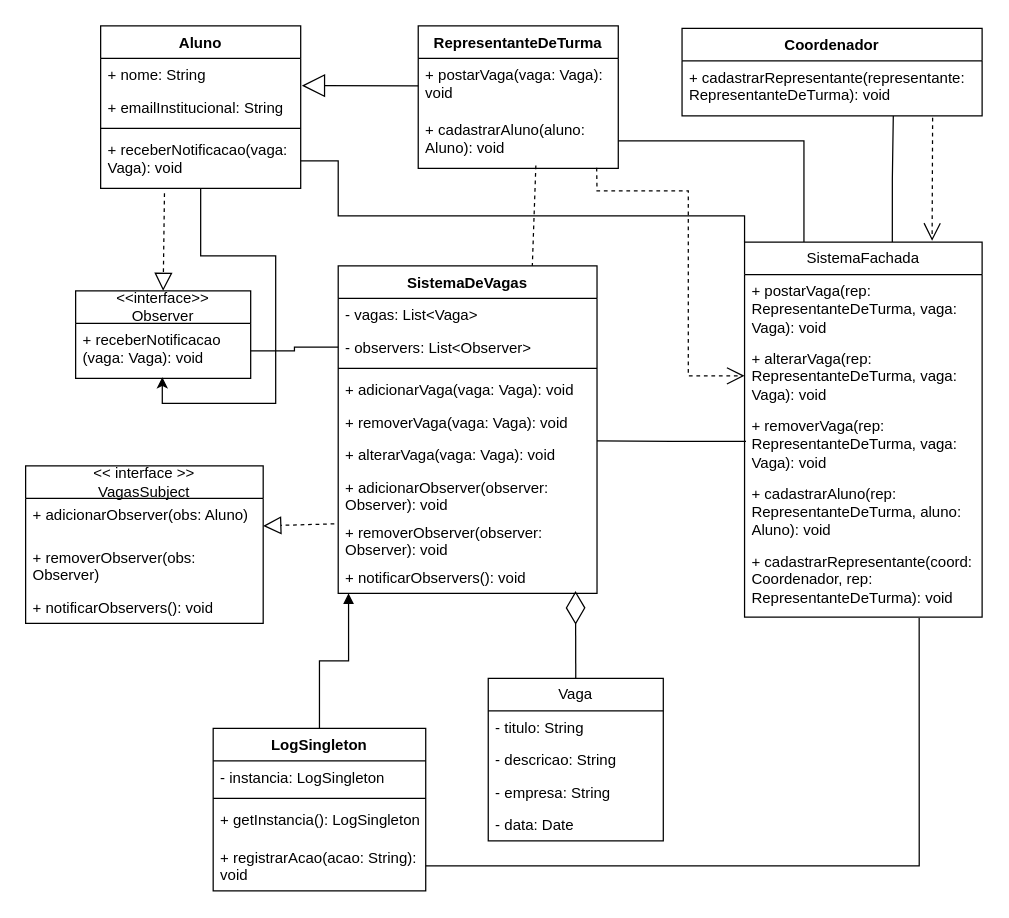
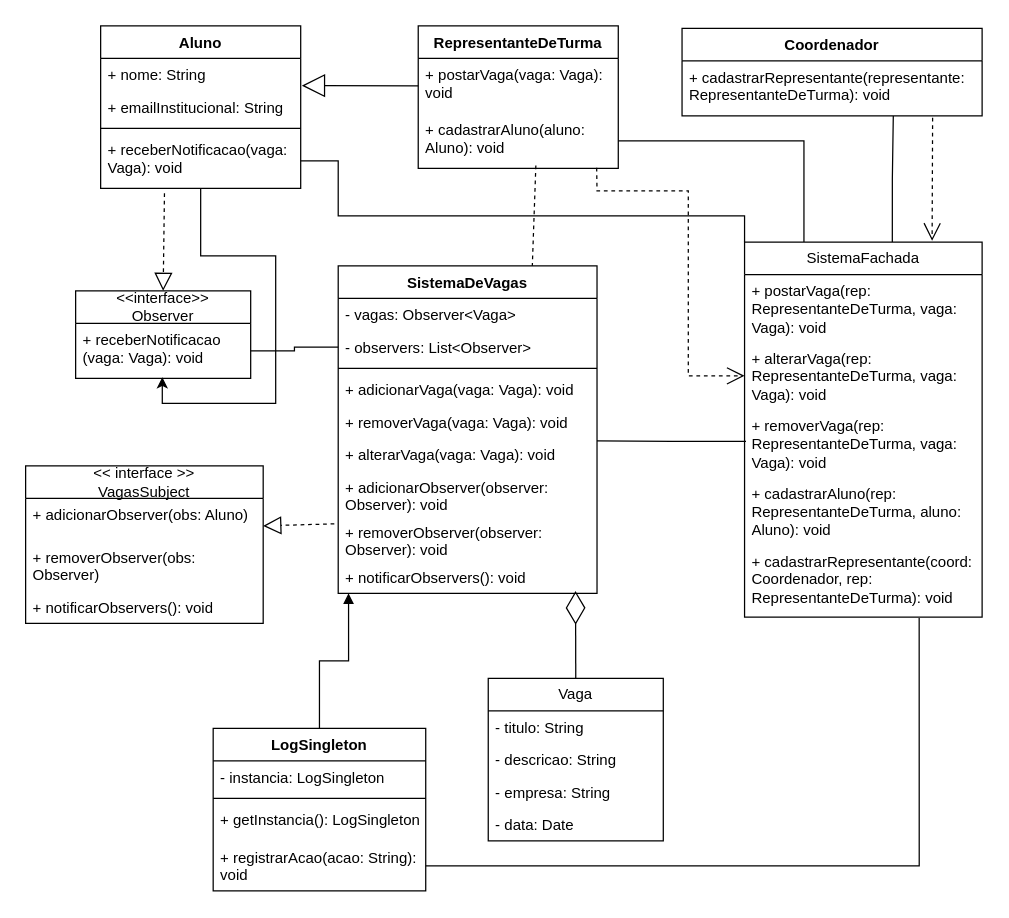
node "- vagas: List<Vaga>": label "- vagas: List<Vaga>" -> "- vagas: Observer<Vaga>"
